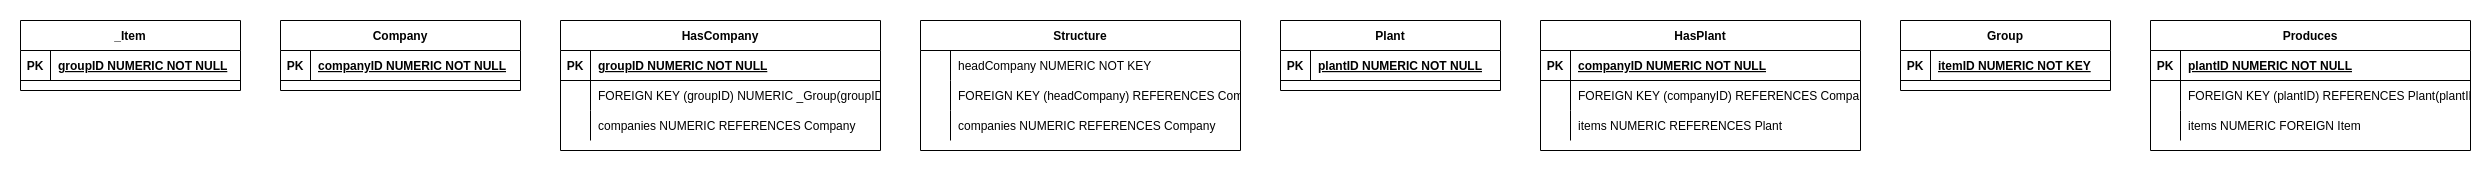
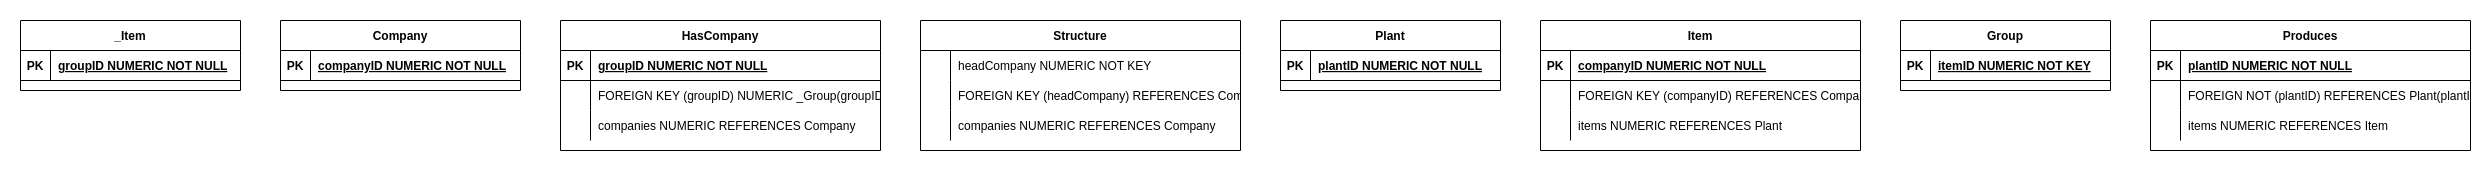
node "HasPlant": label "HasPlant" -> "Item"
node "FOREIGN KEY (plantID) REFERENCES Plant(plantID)": label "FOREIGN KEY (plantID) REFERENCES Plant(plantID)" -> "FOREIGN NOT (plantID) REFERENCES Plant(plantID)"
node "items NUMERIC FOREIGN Item": label "items NUMERIC FOREIGN Item" -> "items NUMERIC REFERENCES Item"
